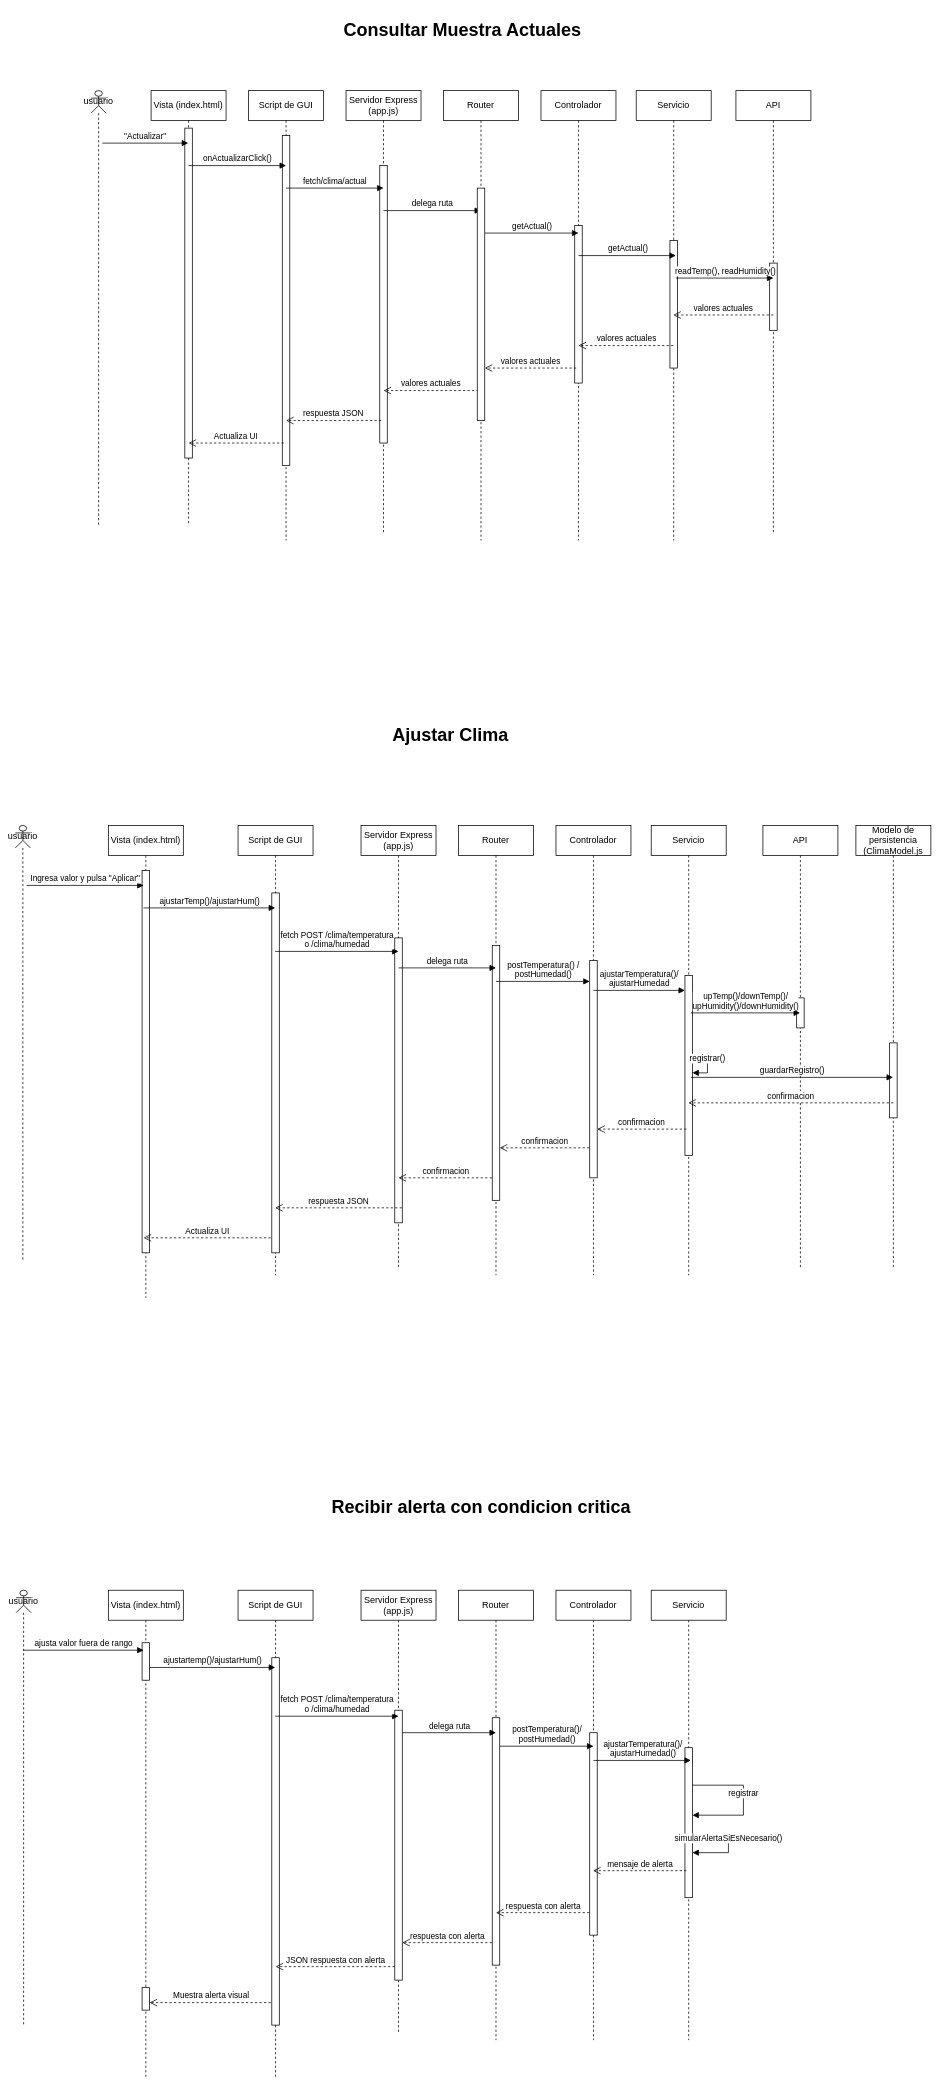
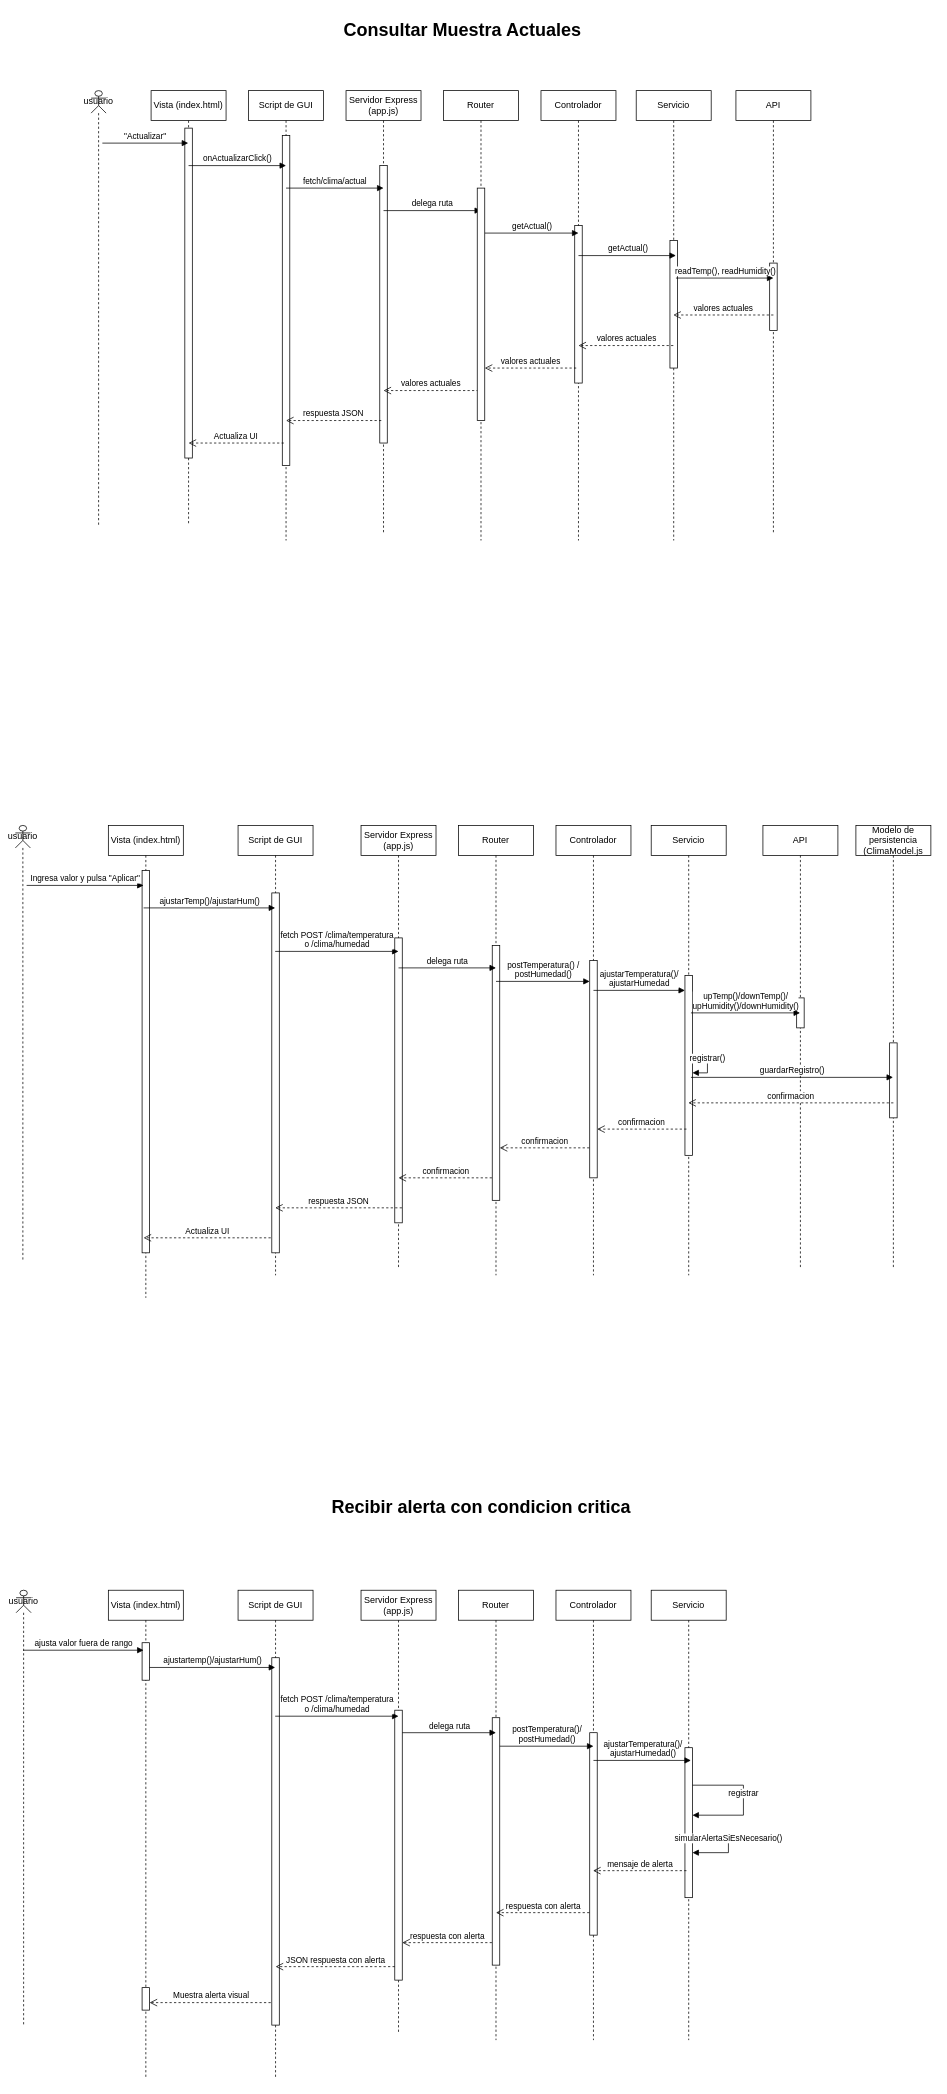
node "Ajustar Clima": removed
